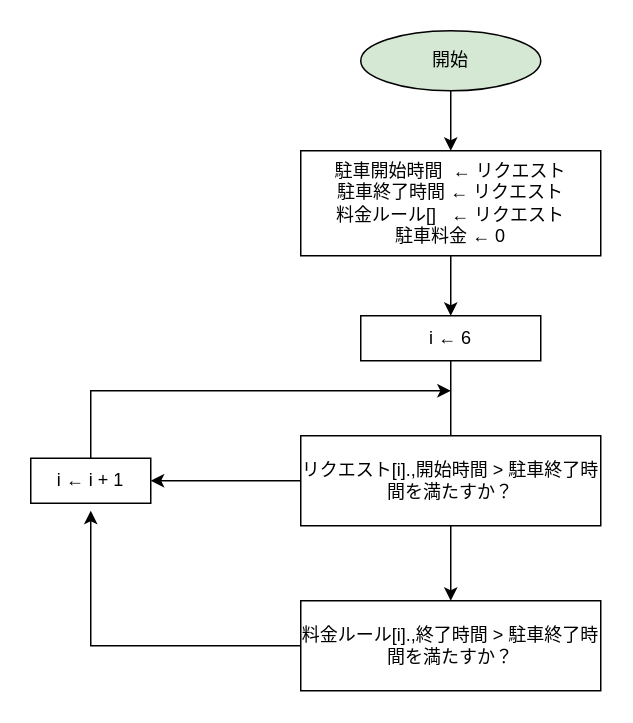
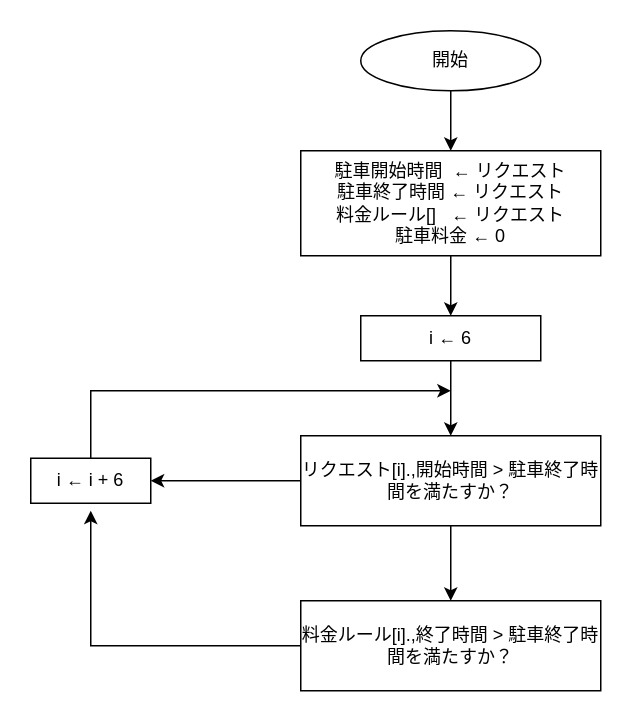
node "開始": fillcolor #d5e8d4 -> #ffffff
edge "i ← 6" -- "リクエスト[i].,開始時間 > 駐車終了時間を満たすか？": arrowhead none -> classic
node "i ← i + 1": label "i ← i + 1" -> "i ← i + 6"
